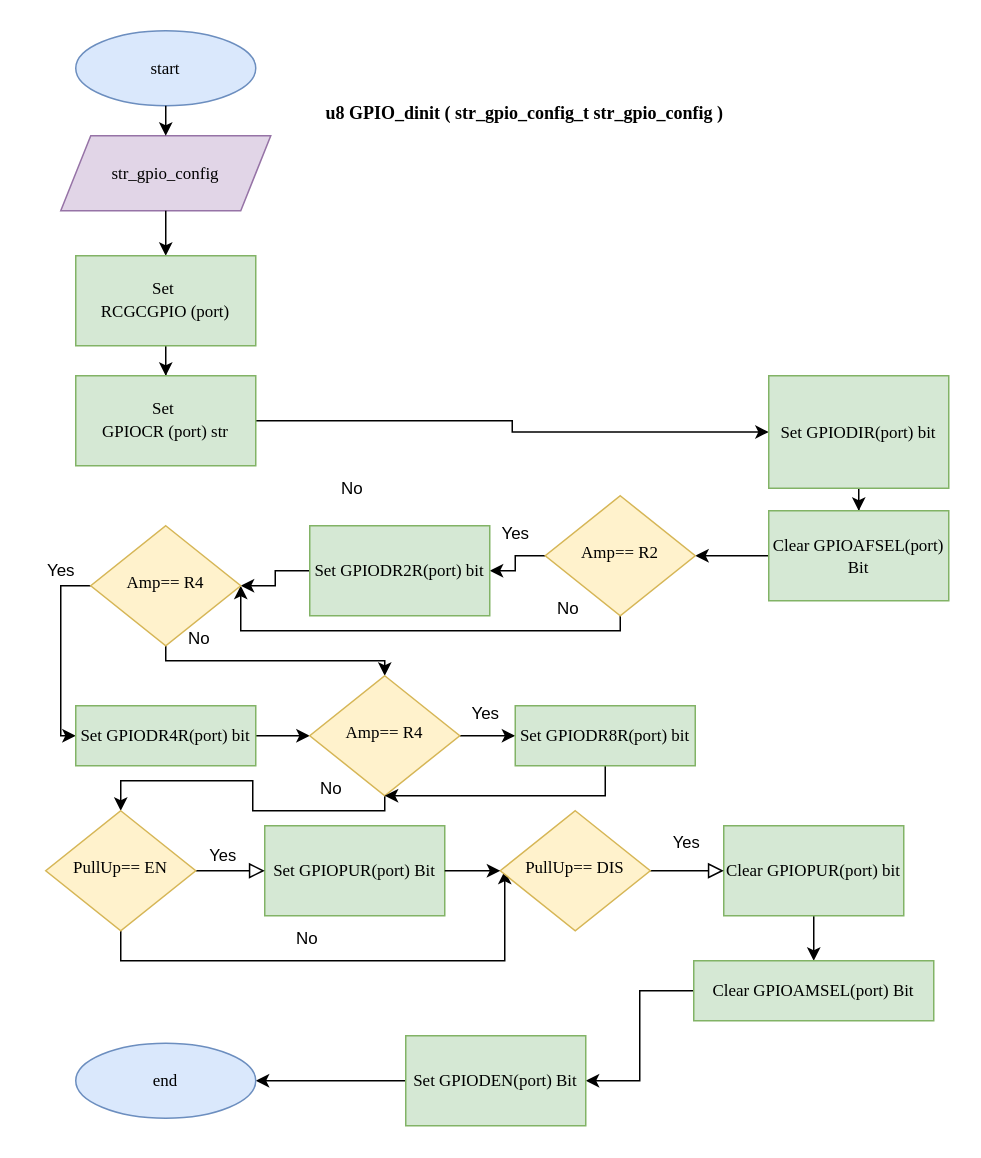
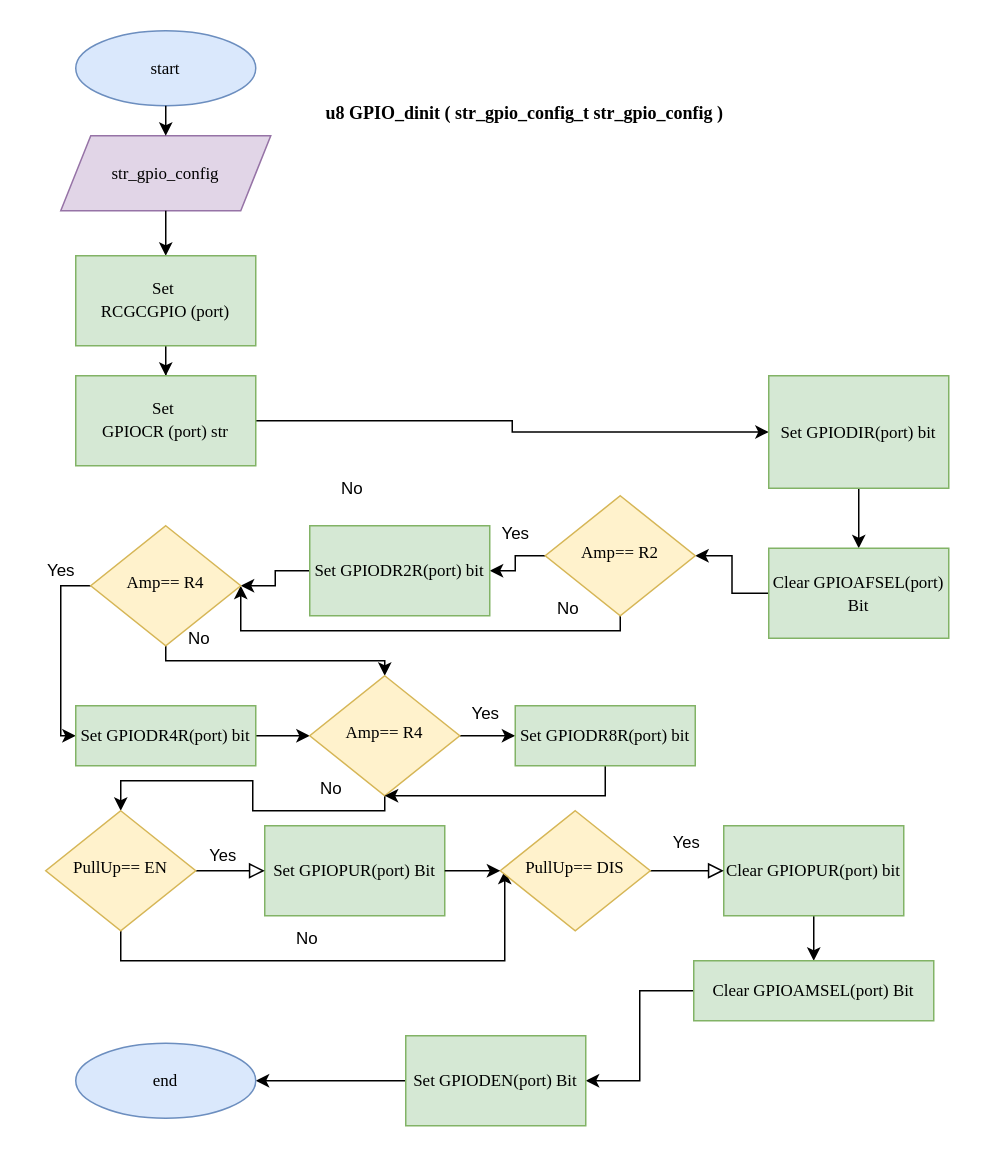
node "Clear GPIOAFSEL(port) Bit": moved (859, 556) -> (859, 593)
